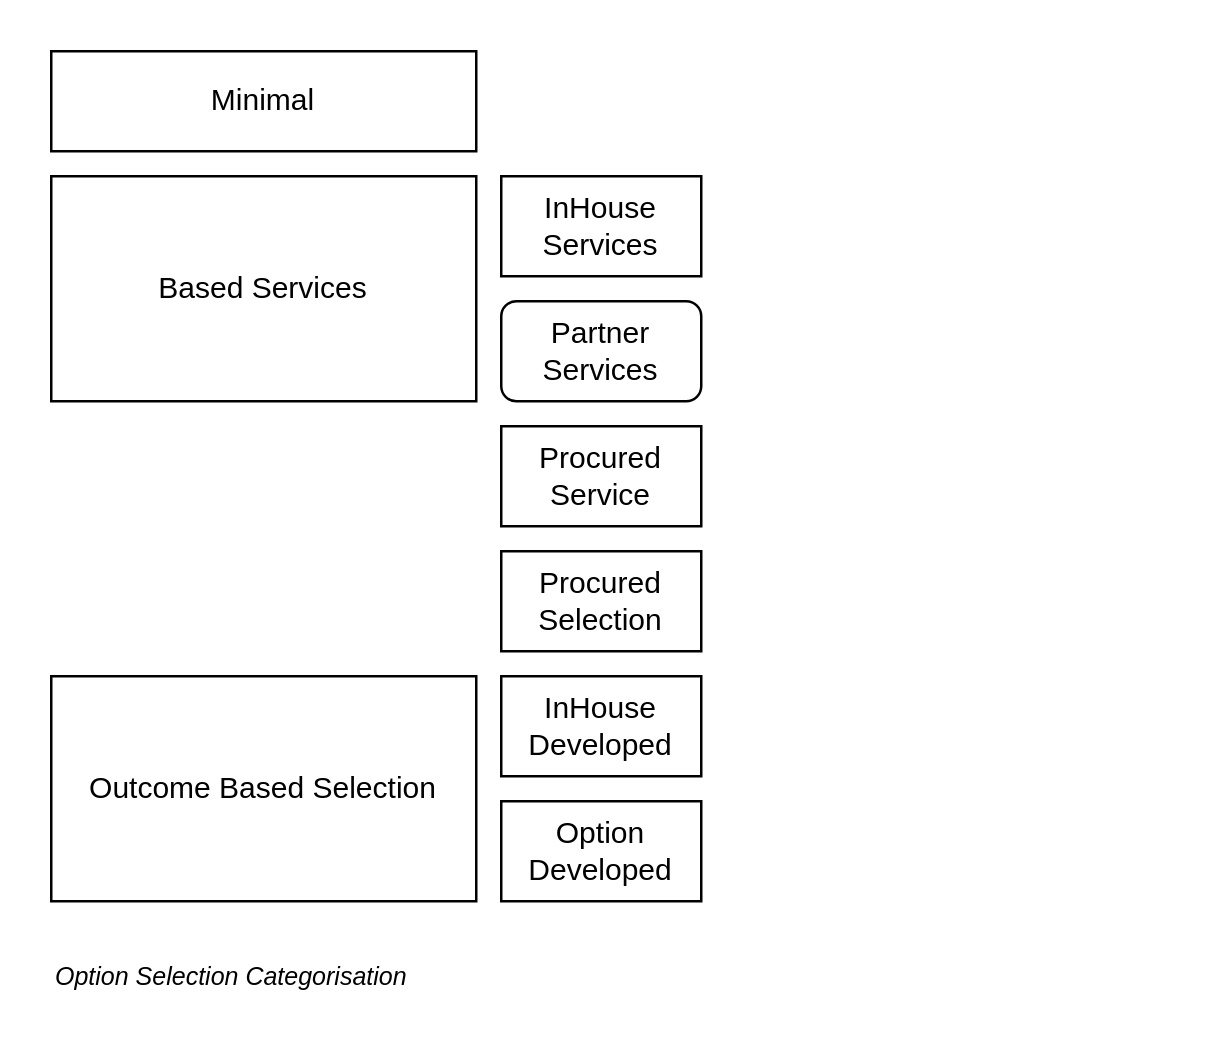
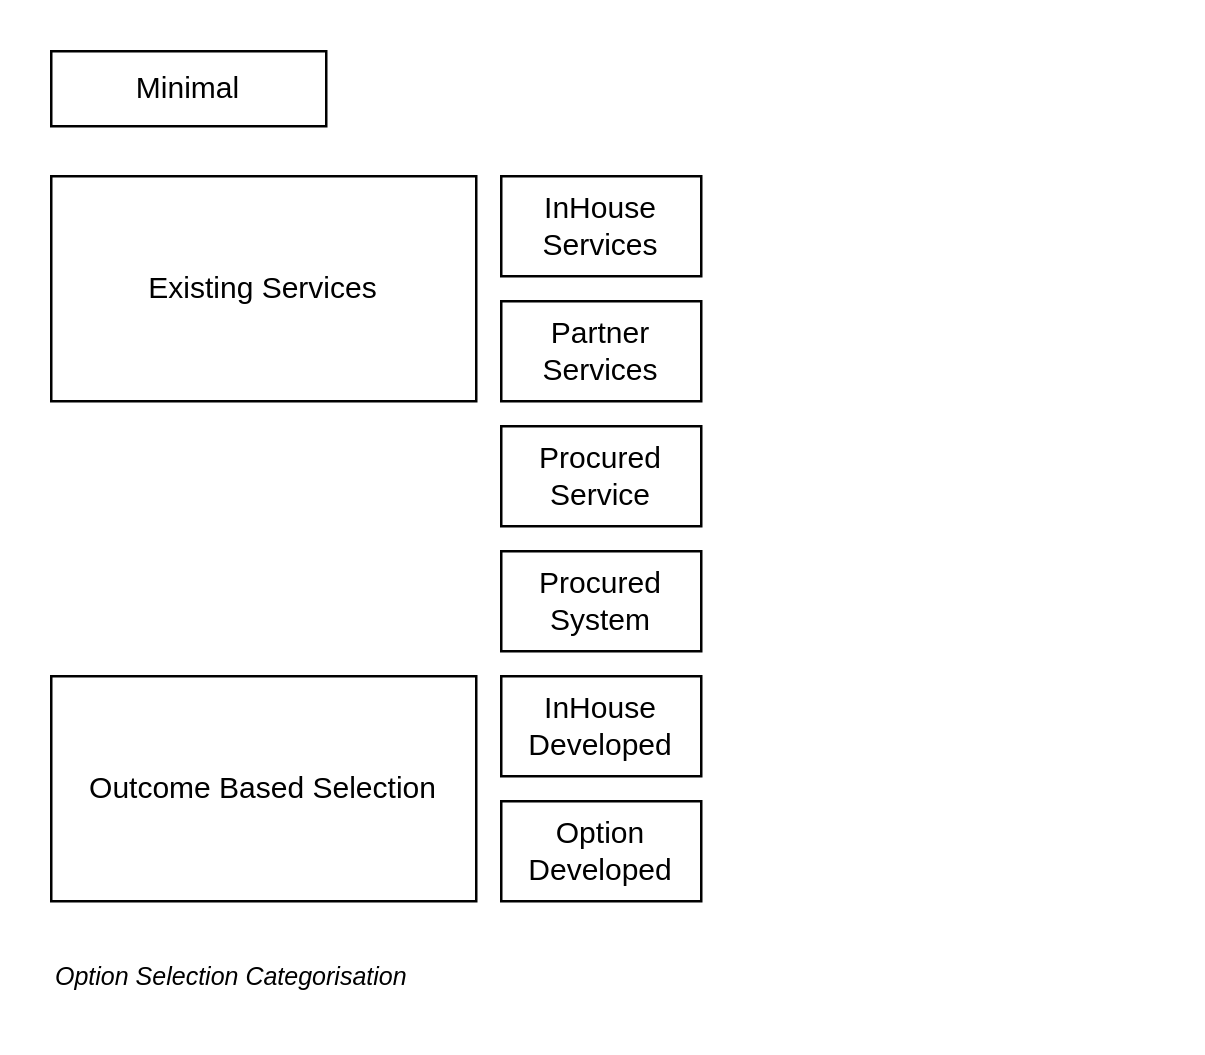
node "Minimal": size 425x100 -> 275x75
node "Based Services": label "Based Services" -> "Existing Services"
node "Partner Services": shape rounded rectangle -> rectangle
node "Procured Selection": label "Procured Selection" -> "Procured System"
